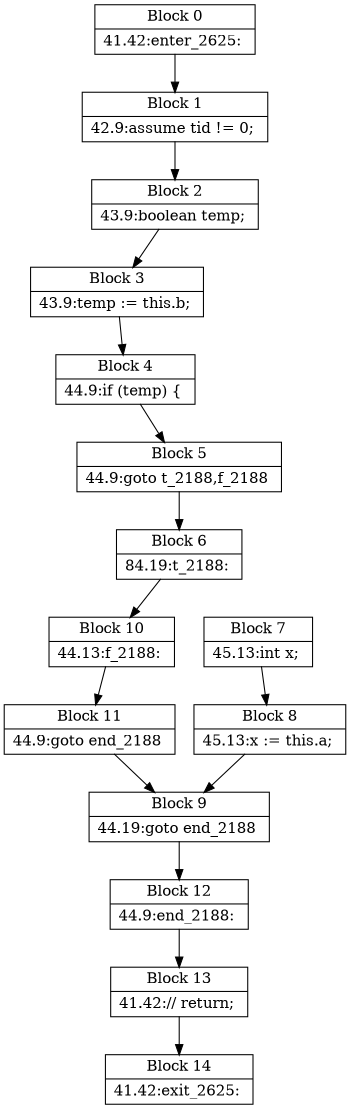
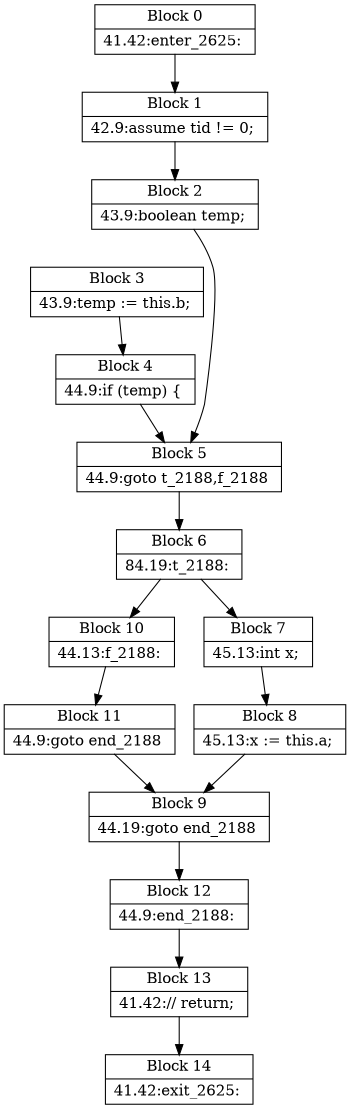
edge "Block 2" -> "Block 3": now "Block 2" -> "Block 5"
edge "Block 6" -> "Block 7": added
